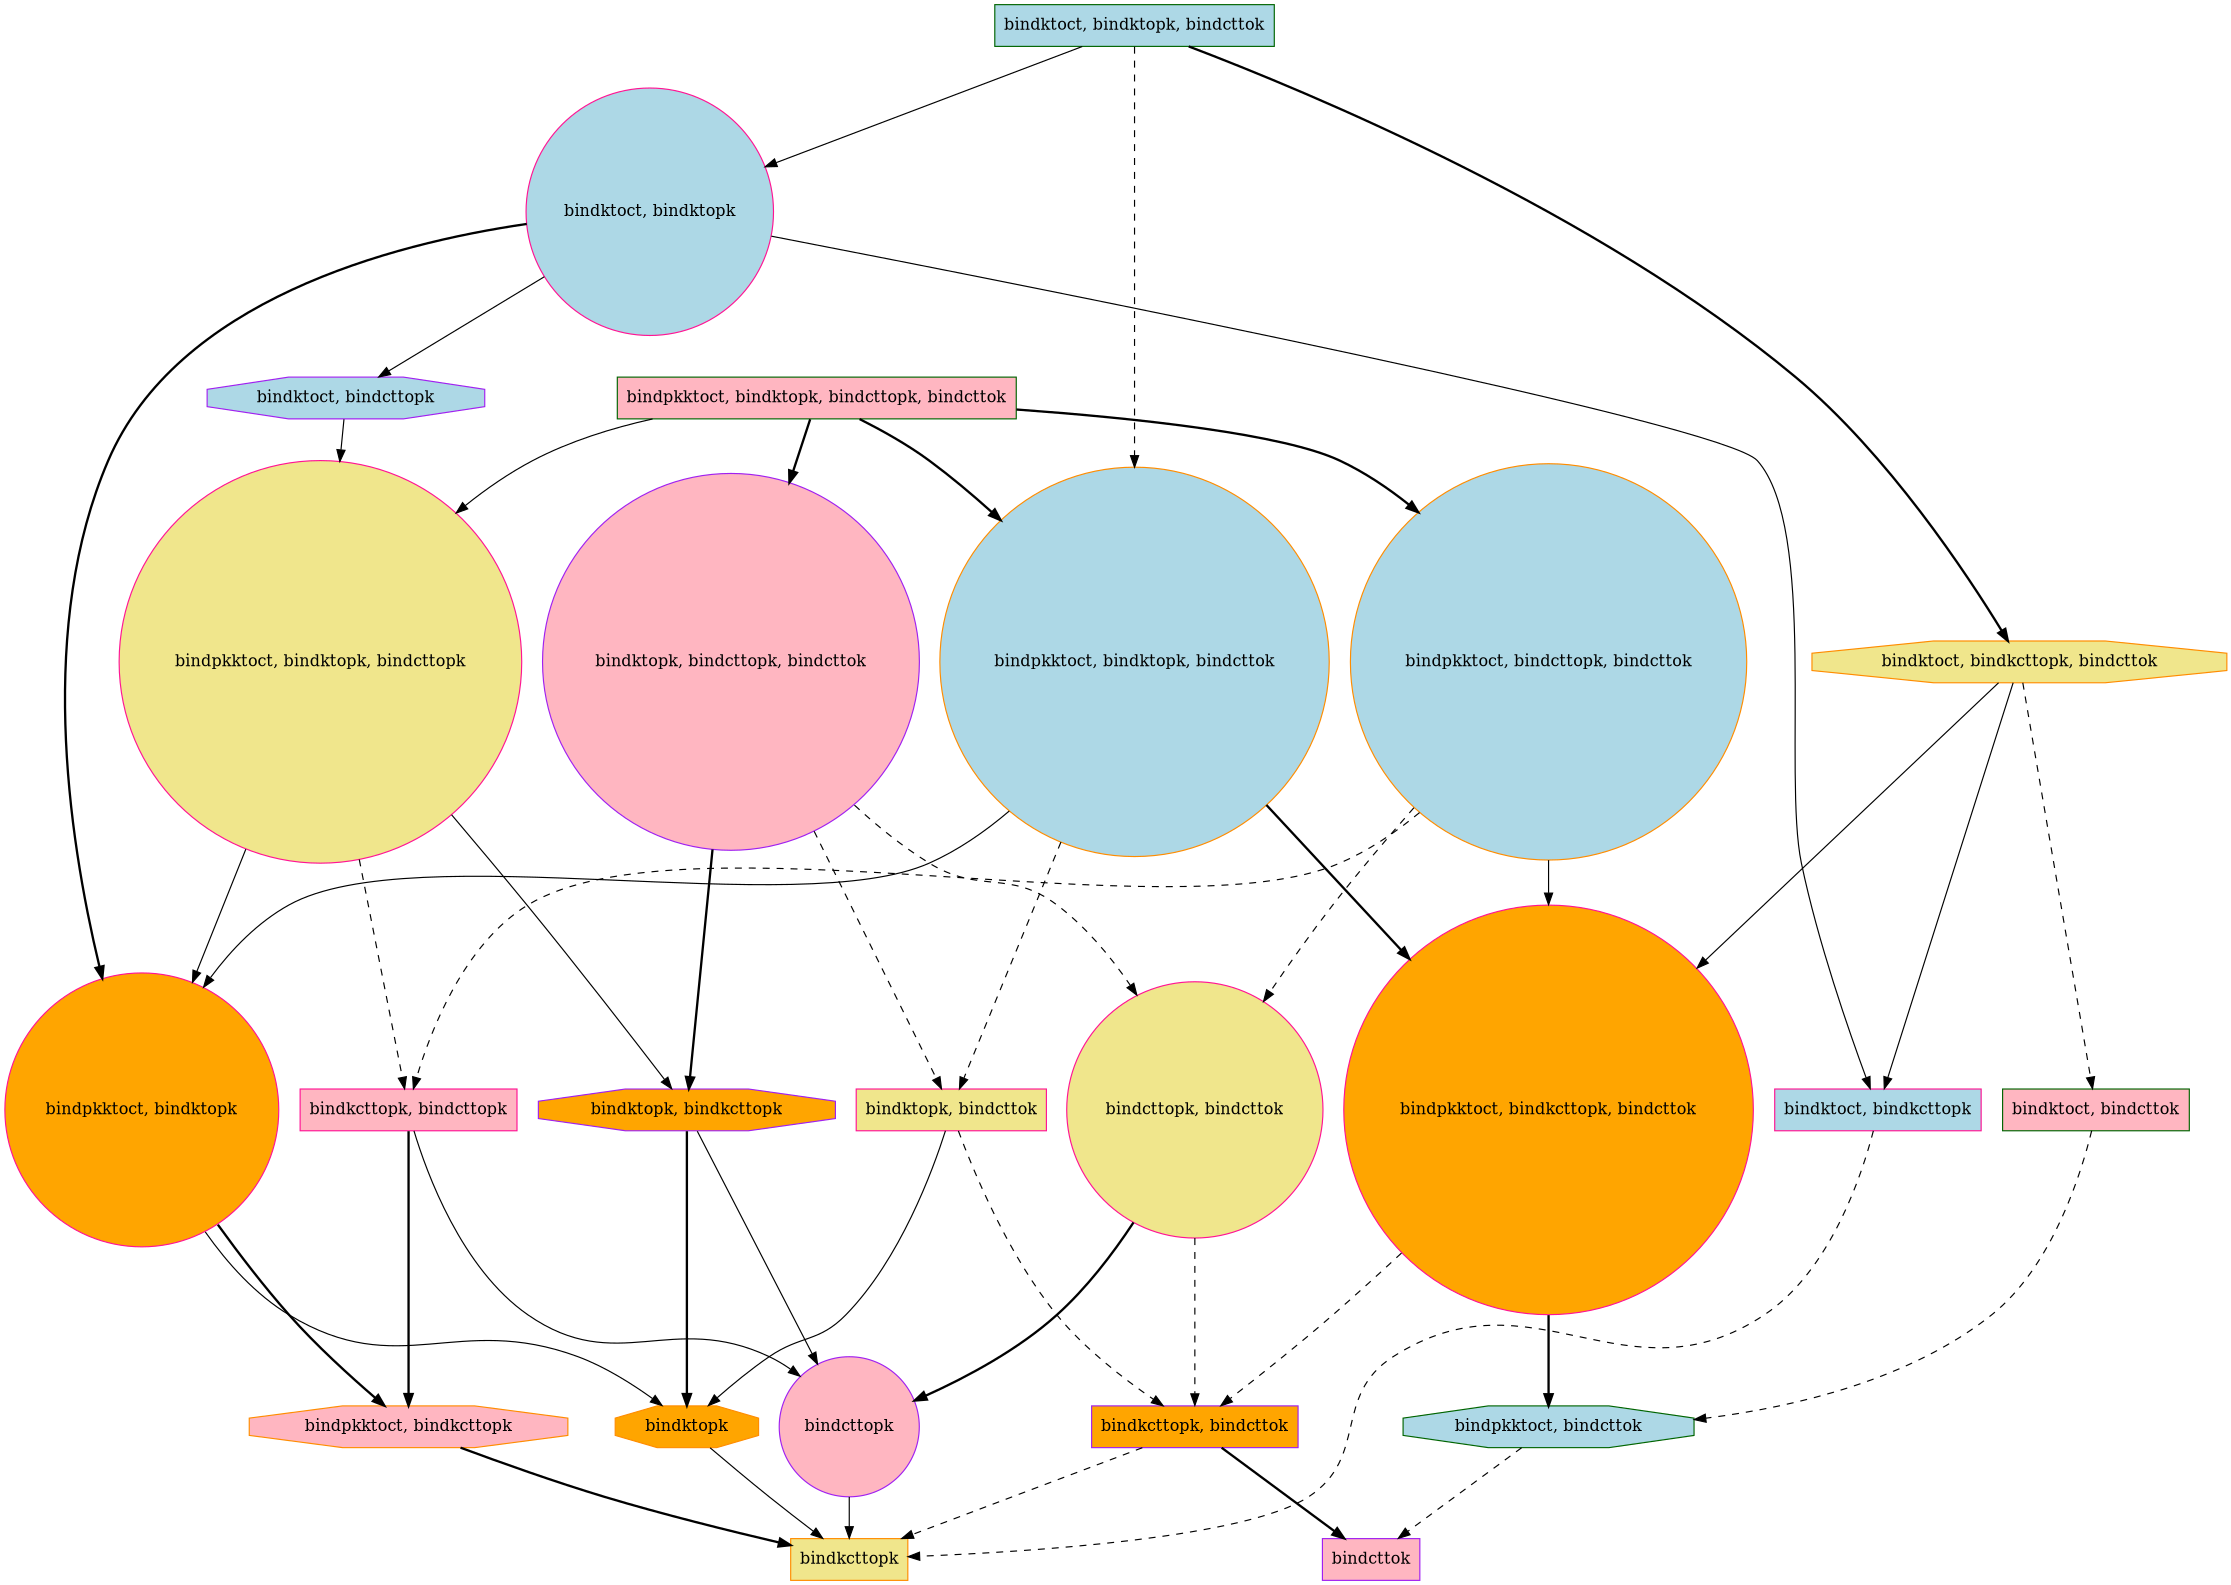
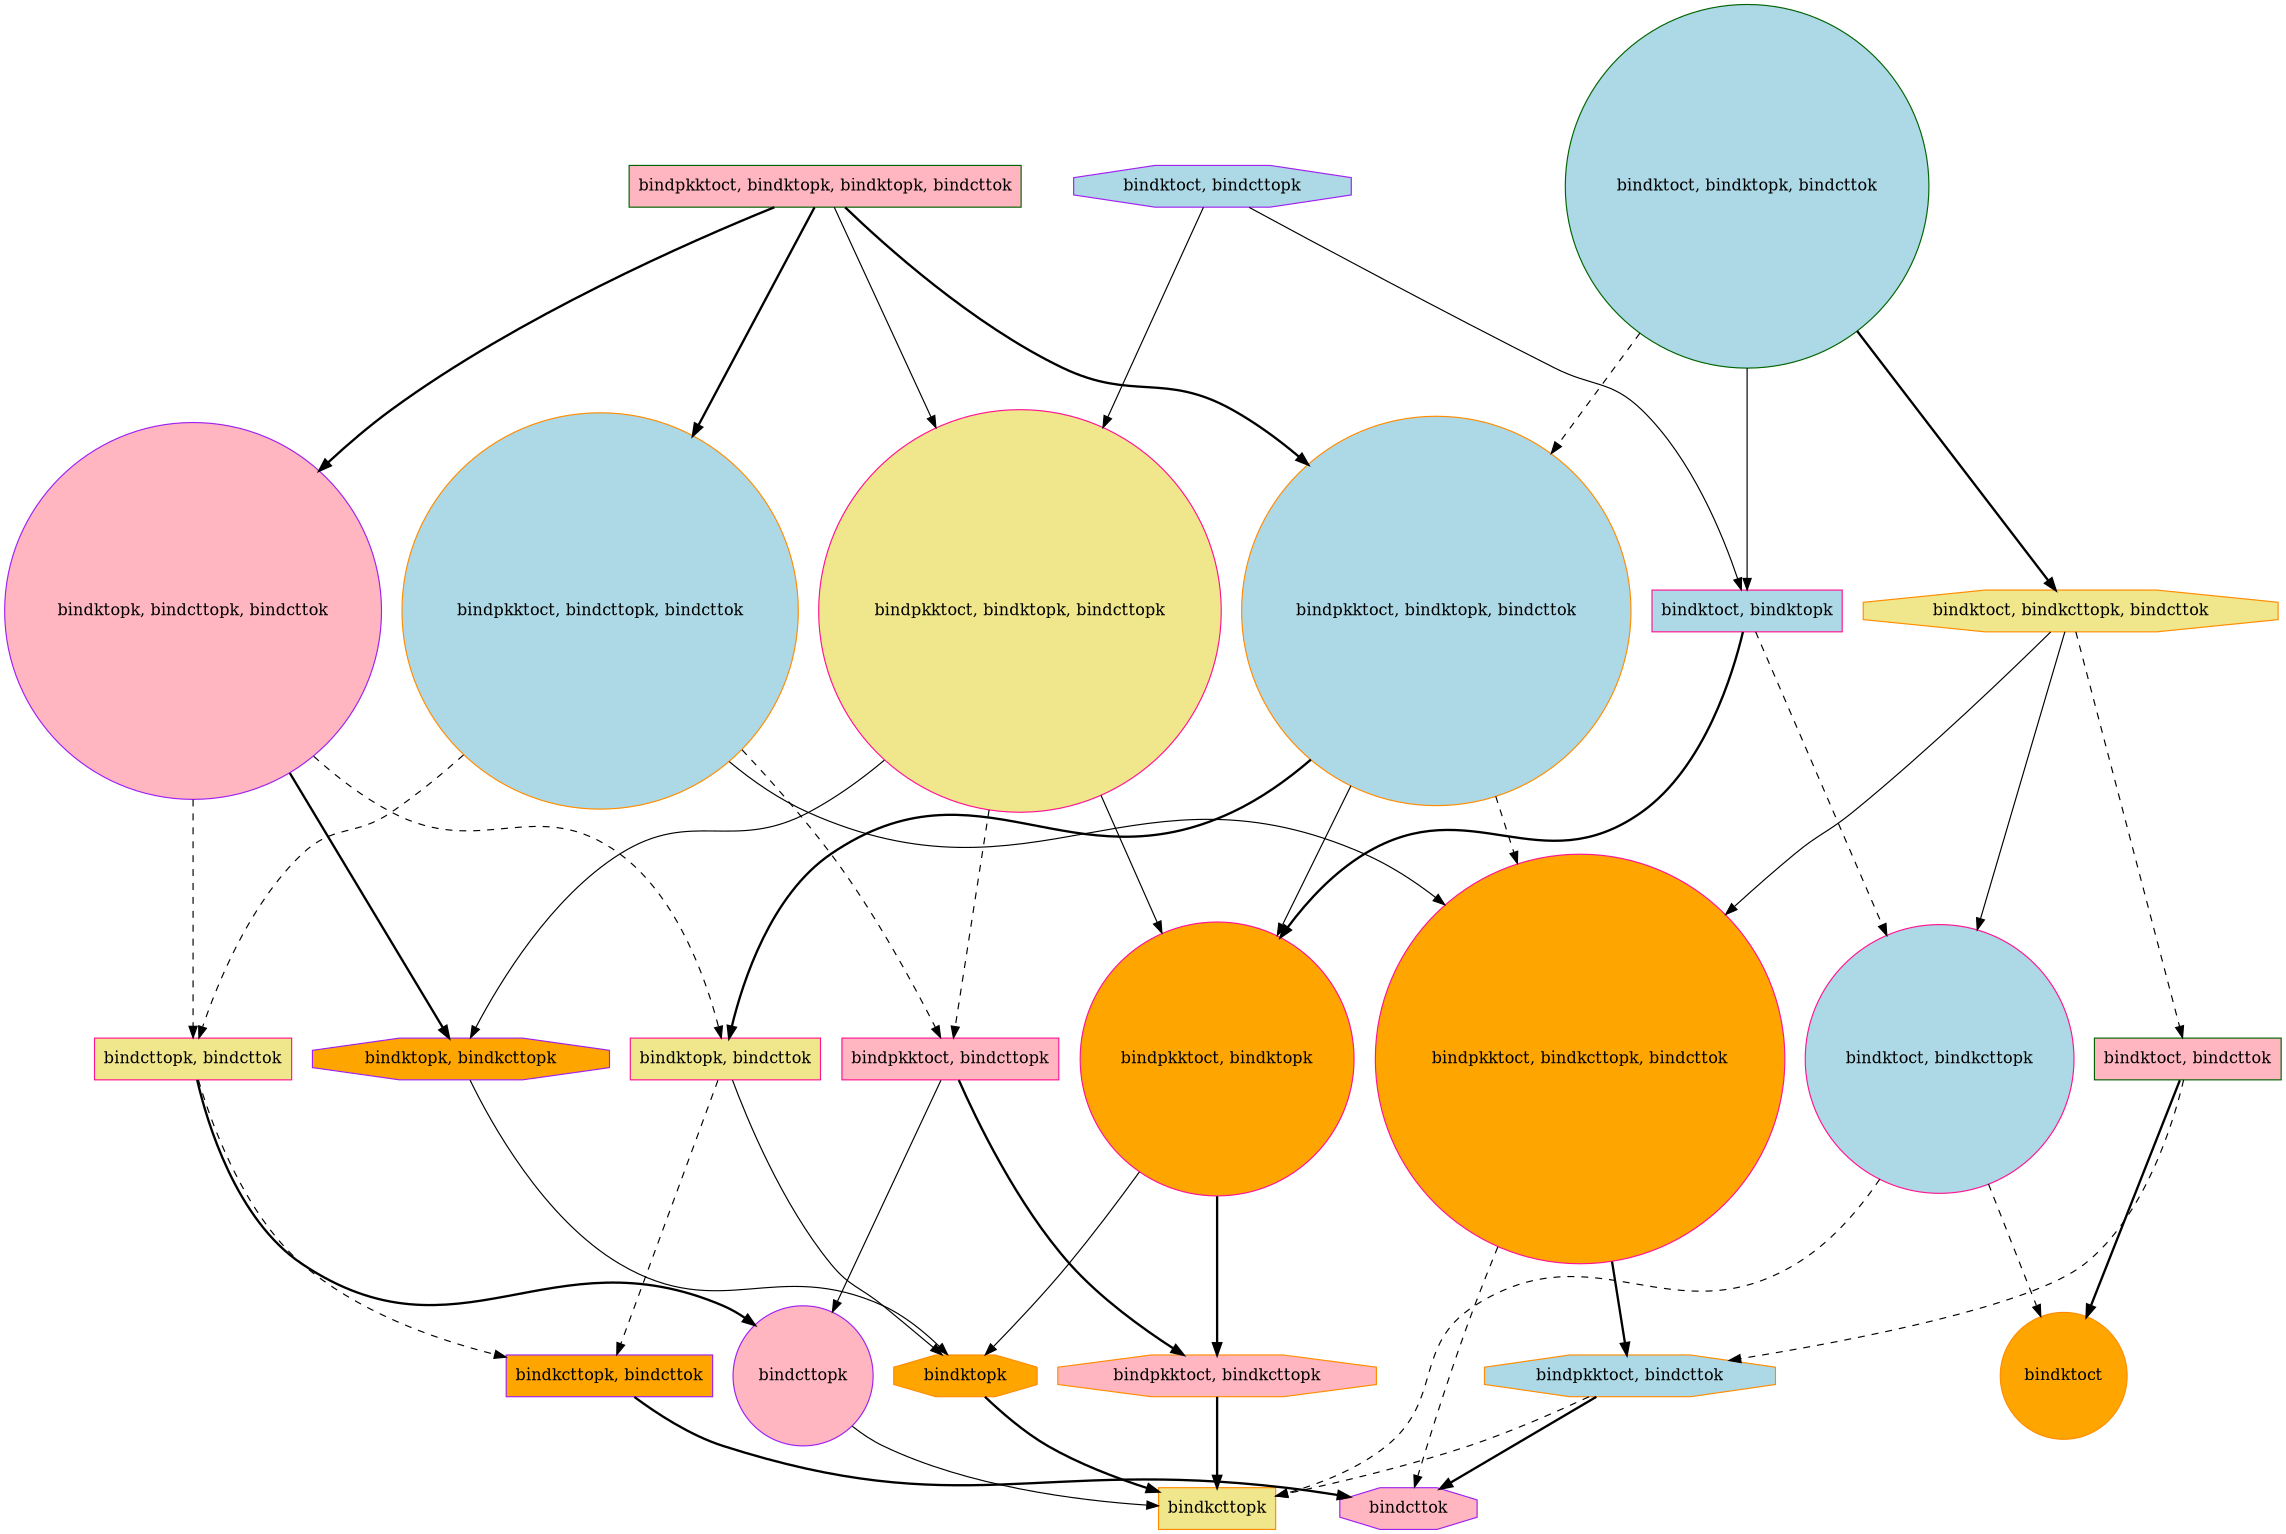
node "bindktoct, bindktopk, bindcttok": shape box -> circle
node "bindktoct, bindktopk": shape circle -> box
edge "bindktoct, bindktopk" -> "bindktoct, bindcttopk": reversed
node "bindpkktoct, bindktopk, bindcttopk, bindcttok": label "bindpkktoct, bindktopk, bindcttopk, bindcttok" -> "bindpkktoct, bindktopk, bindktopk, bindcttok"
edge "bindktoct, bindktopk" -> "bindktoct, bindkcttopk": style solid -> dashed
edge "bindpkktoct, bindktopk, bindcttok" -> "bindpkktoct, bindkcttopk, bindcttok": style bold -> dashed
edge "bindpkktoct, bindktopk, bindcttok" -> "bindktopk, bindcttok": style dashed -> bold
node "bindkcttopk, bindcttopk": label "bindkcttopk, bindcttopk" -> "bindpkktoct, bindcttopk"
node "bindcttopk, bindcttok": shape circle -> box
node "bindktoct, bindkcttopk": shape box -> circle
edge "bindktopk, bindkcttopk" -> "bindcttopk": removed
edge "bindktopk, bindkcttopk" -> "bindktopk": style bold -> solid
edge "bindpkktoct, bindkcttopk, bindcttok" -> "bindkcttopk, bindcttok": now "bindpkktoct, bindkcttopk, bindcttok" -> "bindcttok"
node "bindktoct": added
node "bindpkktoct, bindcttok": color darkgreen -> darkorange
edge "bindktopk" -> "bindkcttopk": style solid -> bold
edge "bindpkktoct, bindcttok" -> "bindcttok": style dashed -> bold
edge "bindkcttopk, bindcttok" -> "bindkcttopk": now "bindpkktoct, bindcttok" -> "bindkcttopk"
node "bindcttok": shape box -> octagon
